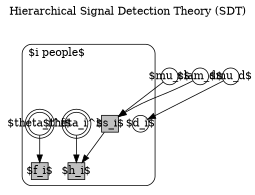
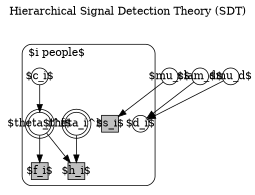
node "$c_i$": added
edge "$lam_d$" -> "$s_i$": now "$lam_d$" -> "$d_i$"
edge "$s_i$" -> "$h_i$": now "$theta_i^f$" -> "$h_i$"
